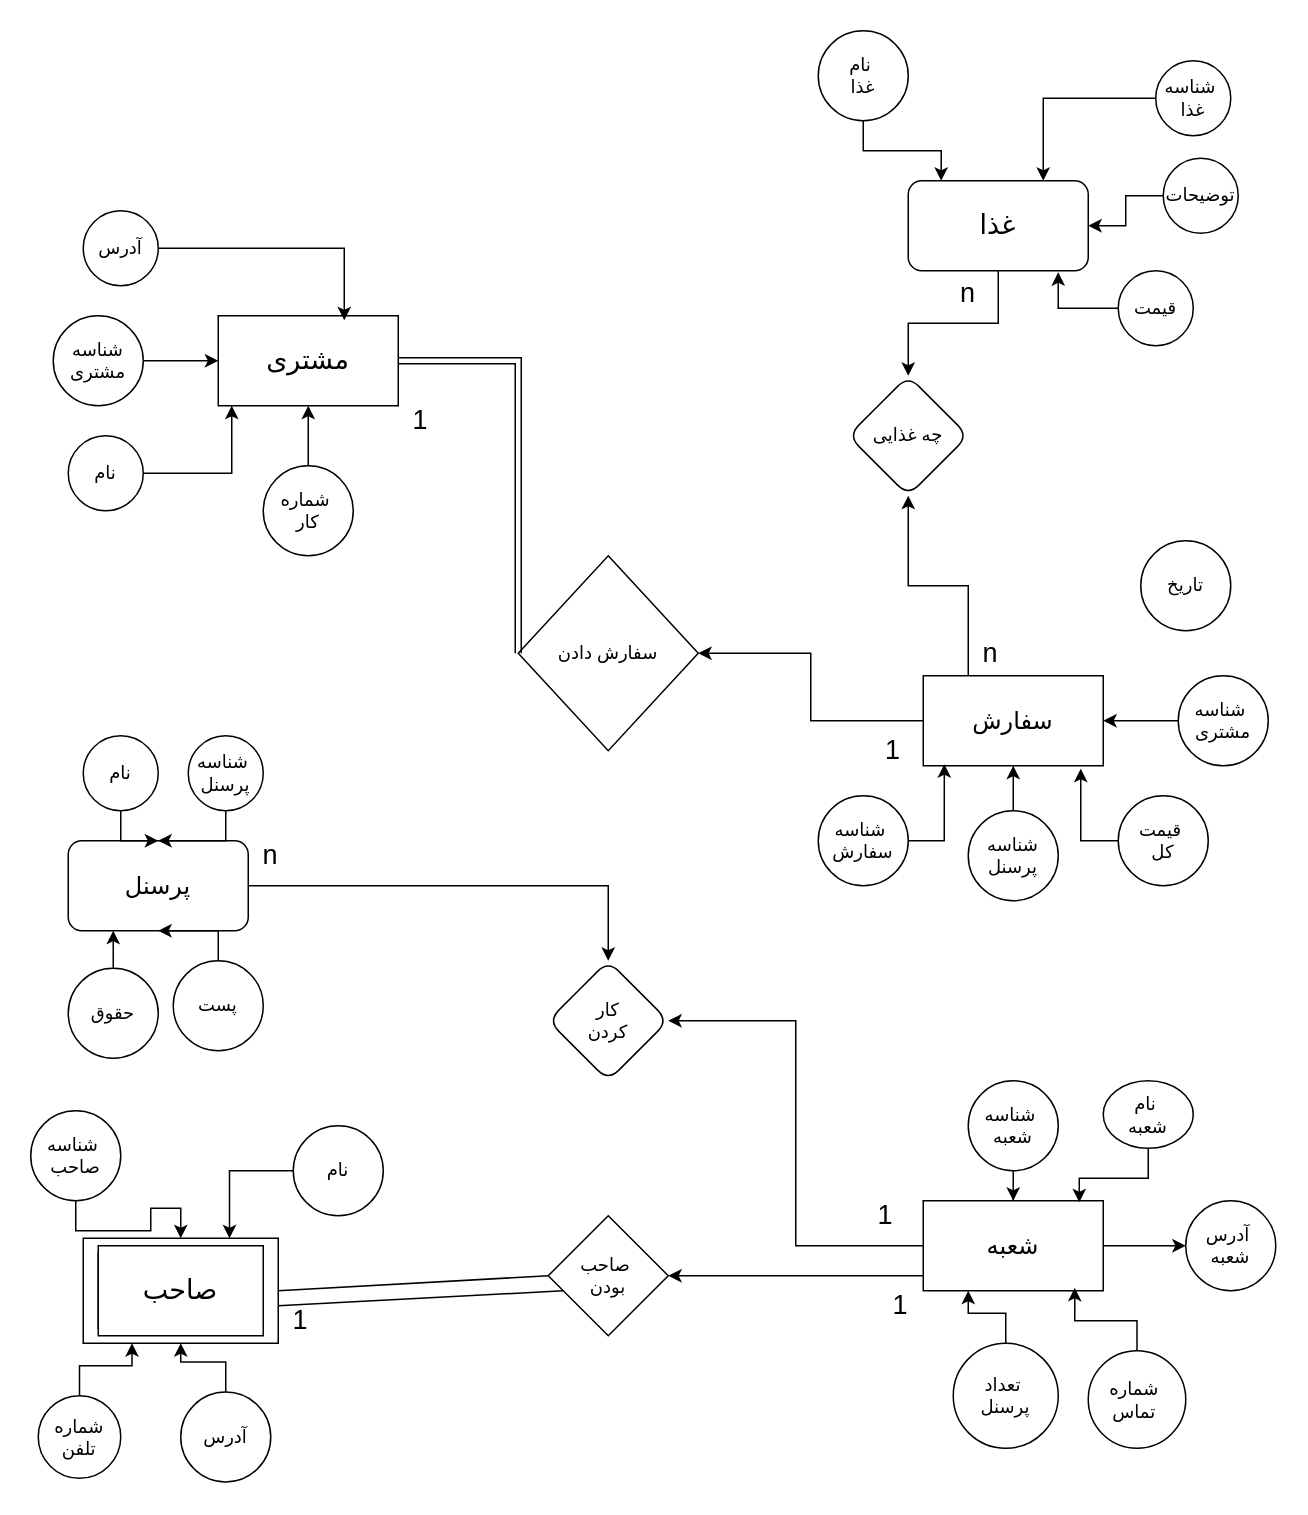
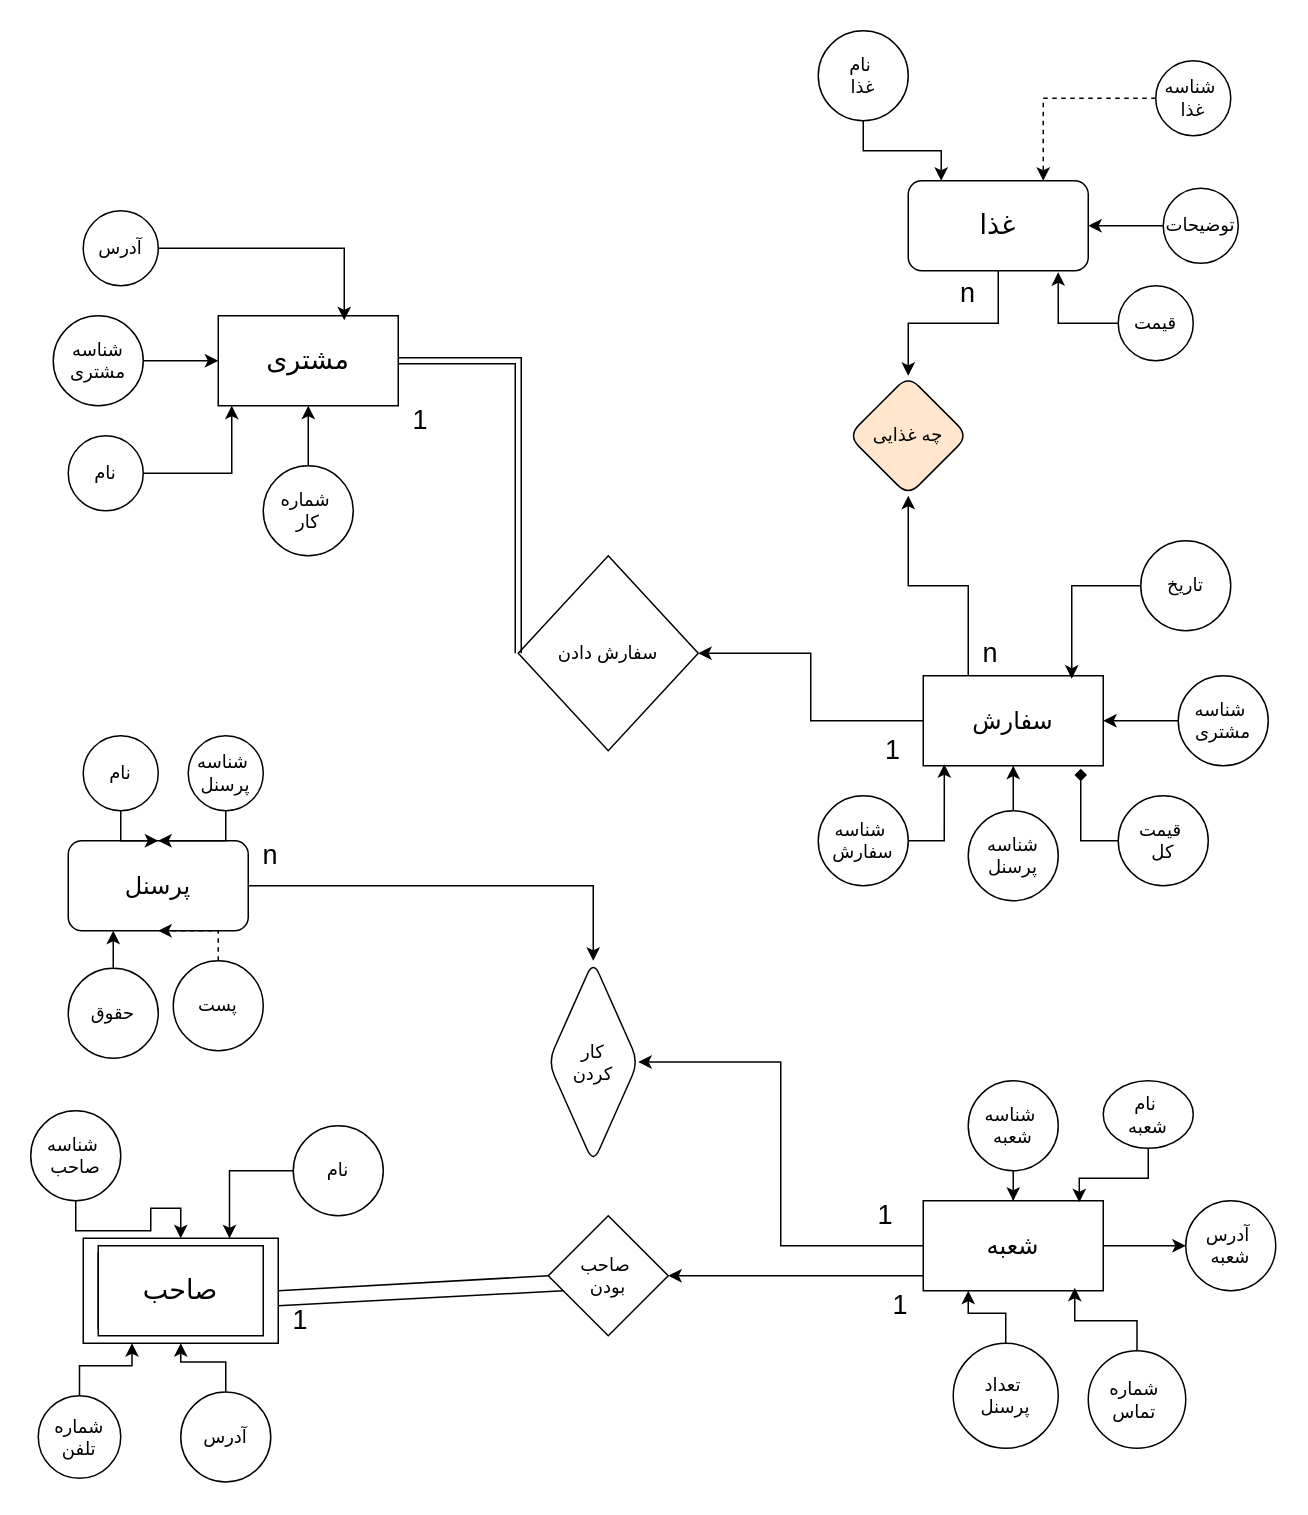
edge "شناسه غذا" -> "غذا": style solid -> dashed
node "توضیحات": moved (1201, 196) -> (1201, 226)
node "قیمت": moved (1156, 308) -> (1156, 323)
node "چه غذایی": fillcolor #ffffff -> #ffe6cc
edge "تاریخ" -> "سفارش": added
edge "قیمت کل" -> "سفارش": arrowhead classic -> diamond
edge "پست" -> "پرسنل": style solid -> dashed
node "کار کردن": size 120x120 -> 90x203
